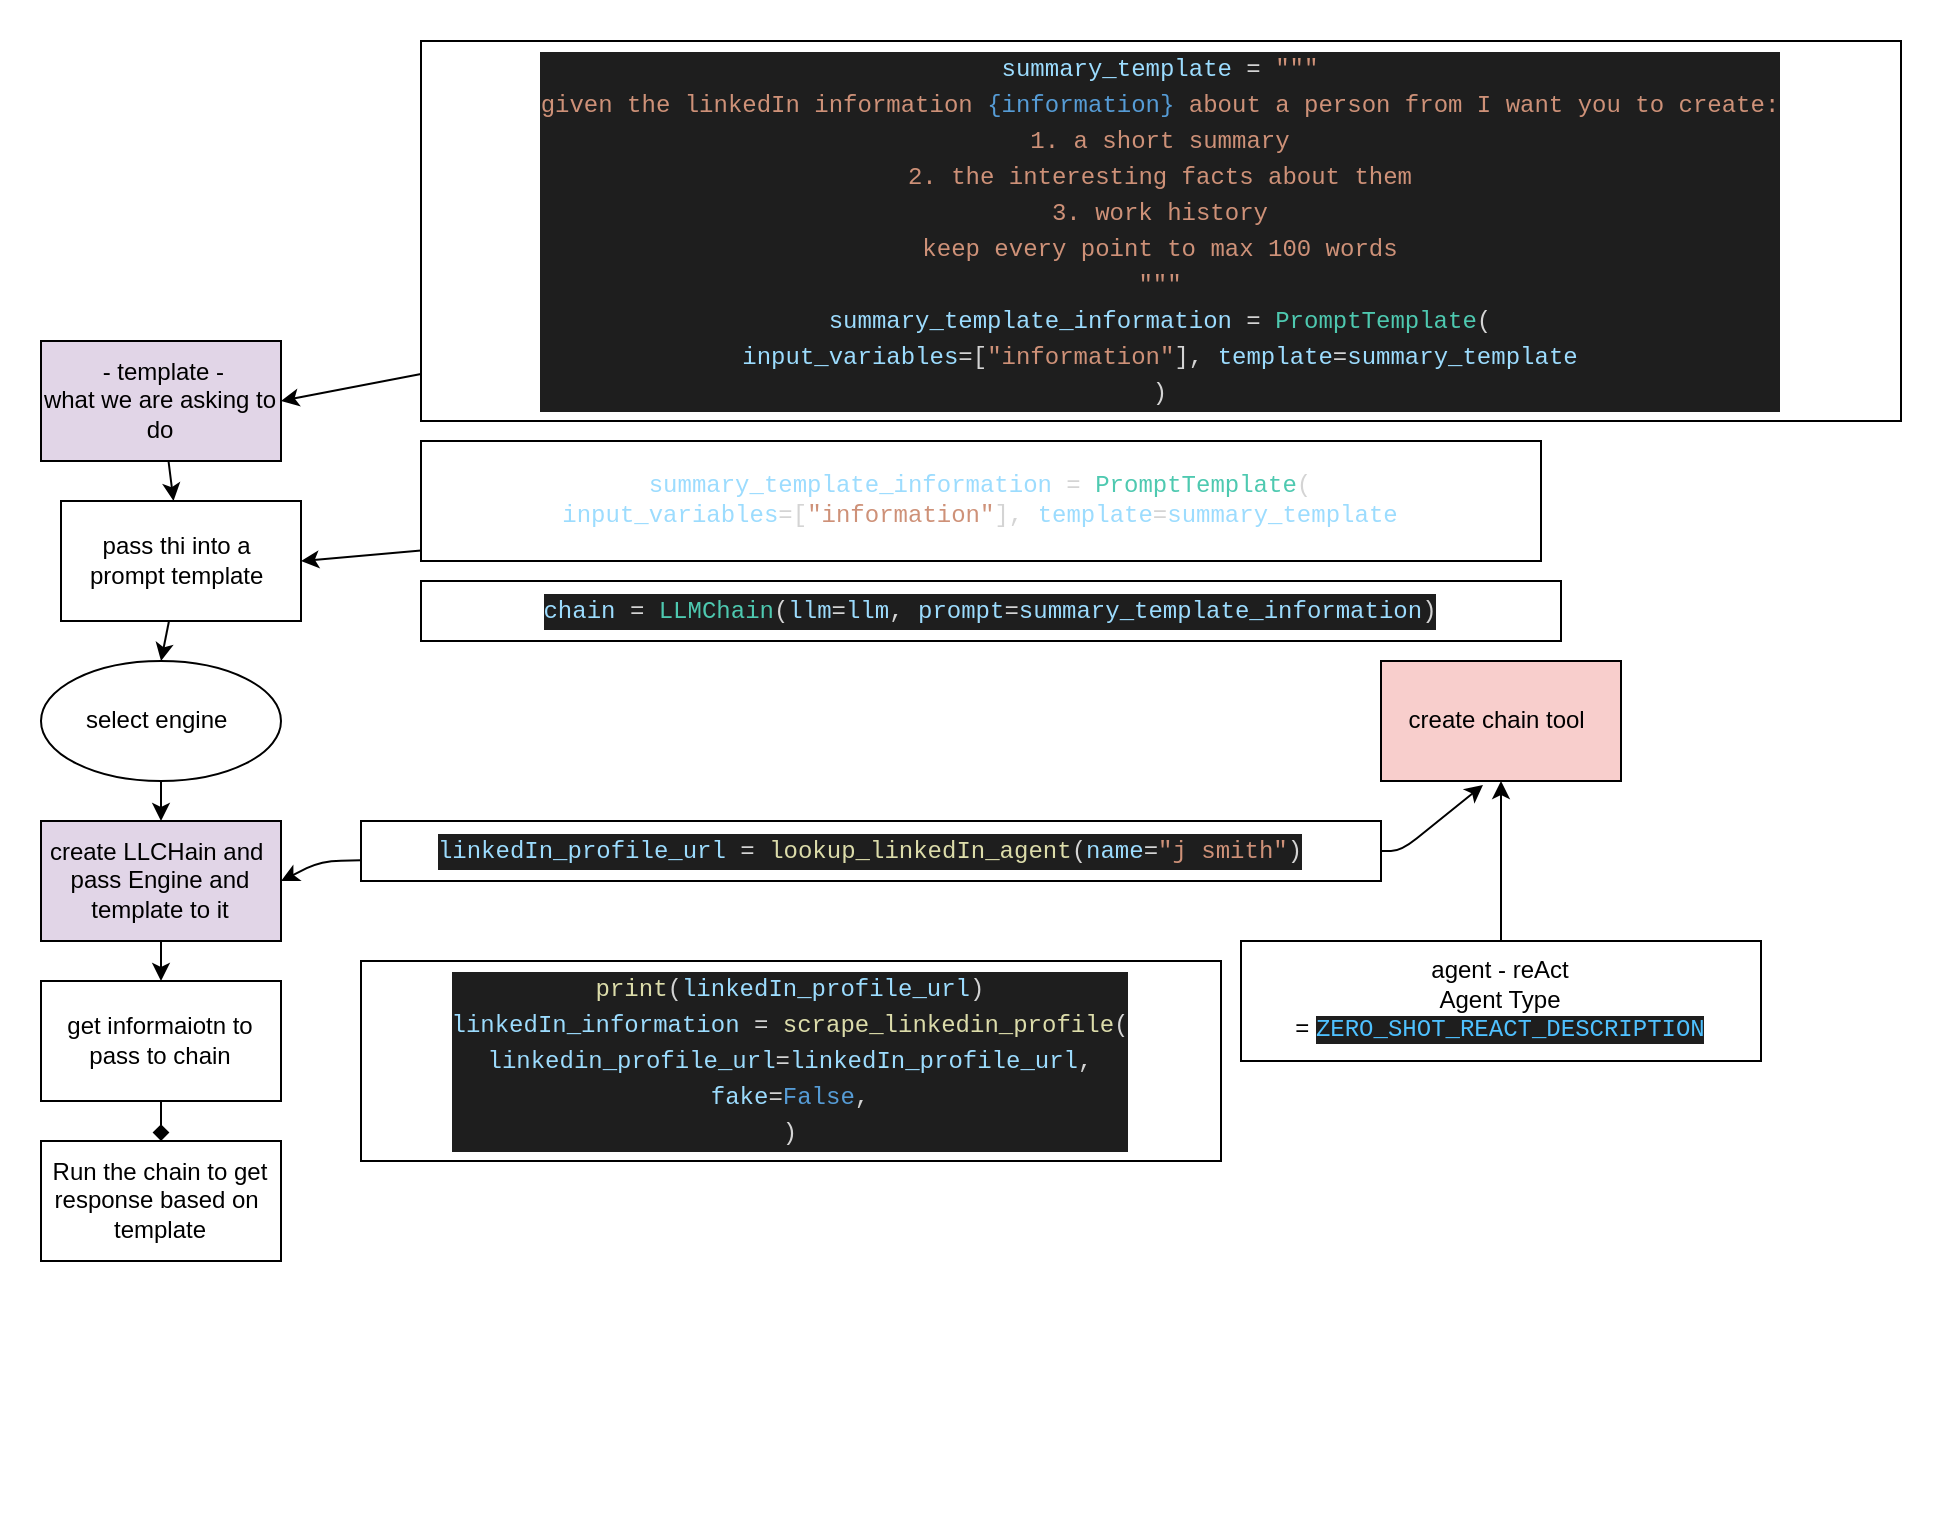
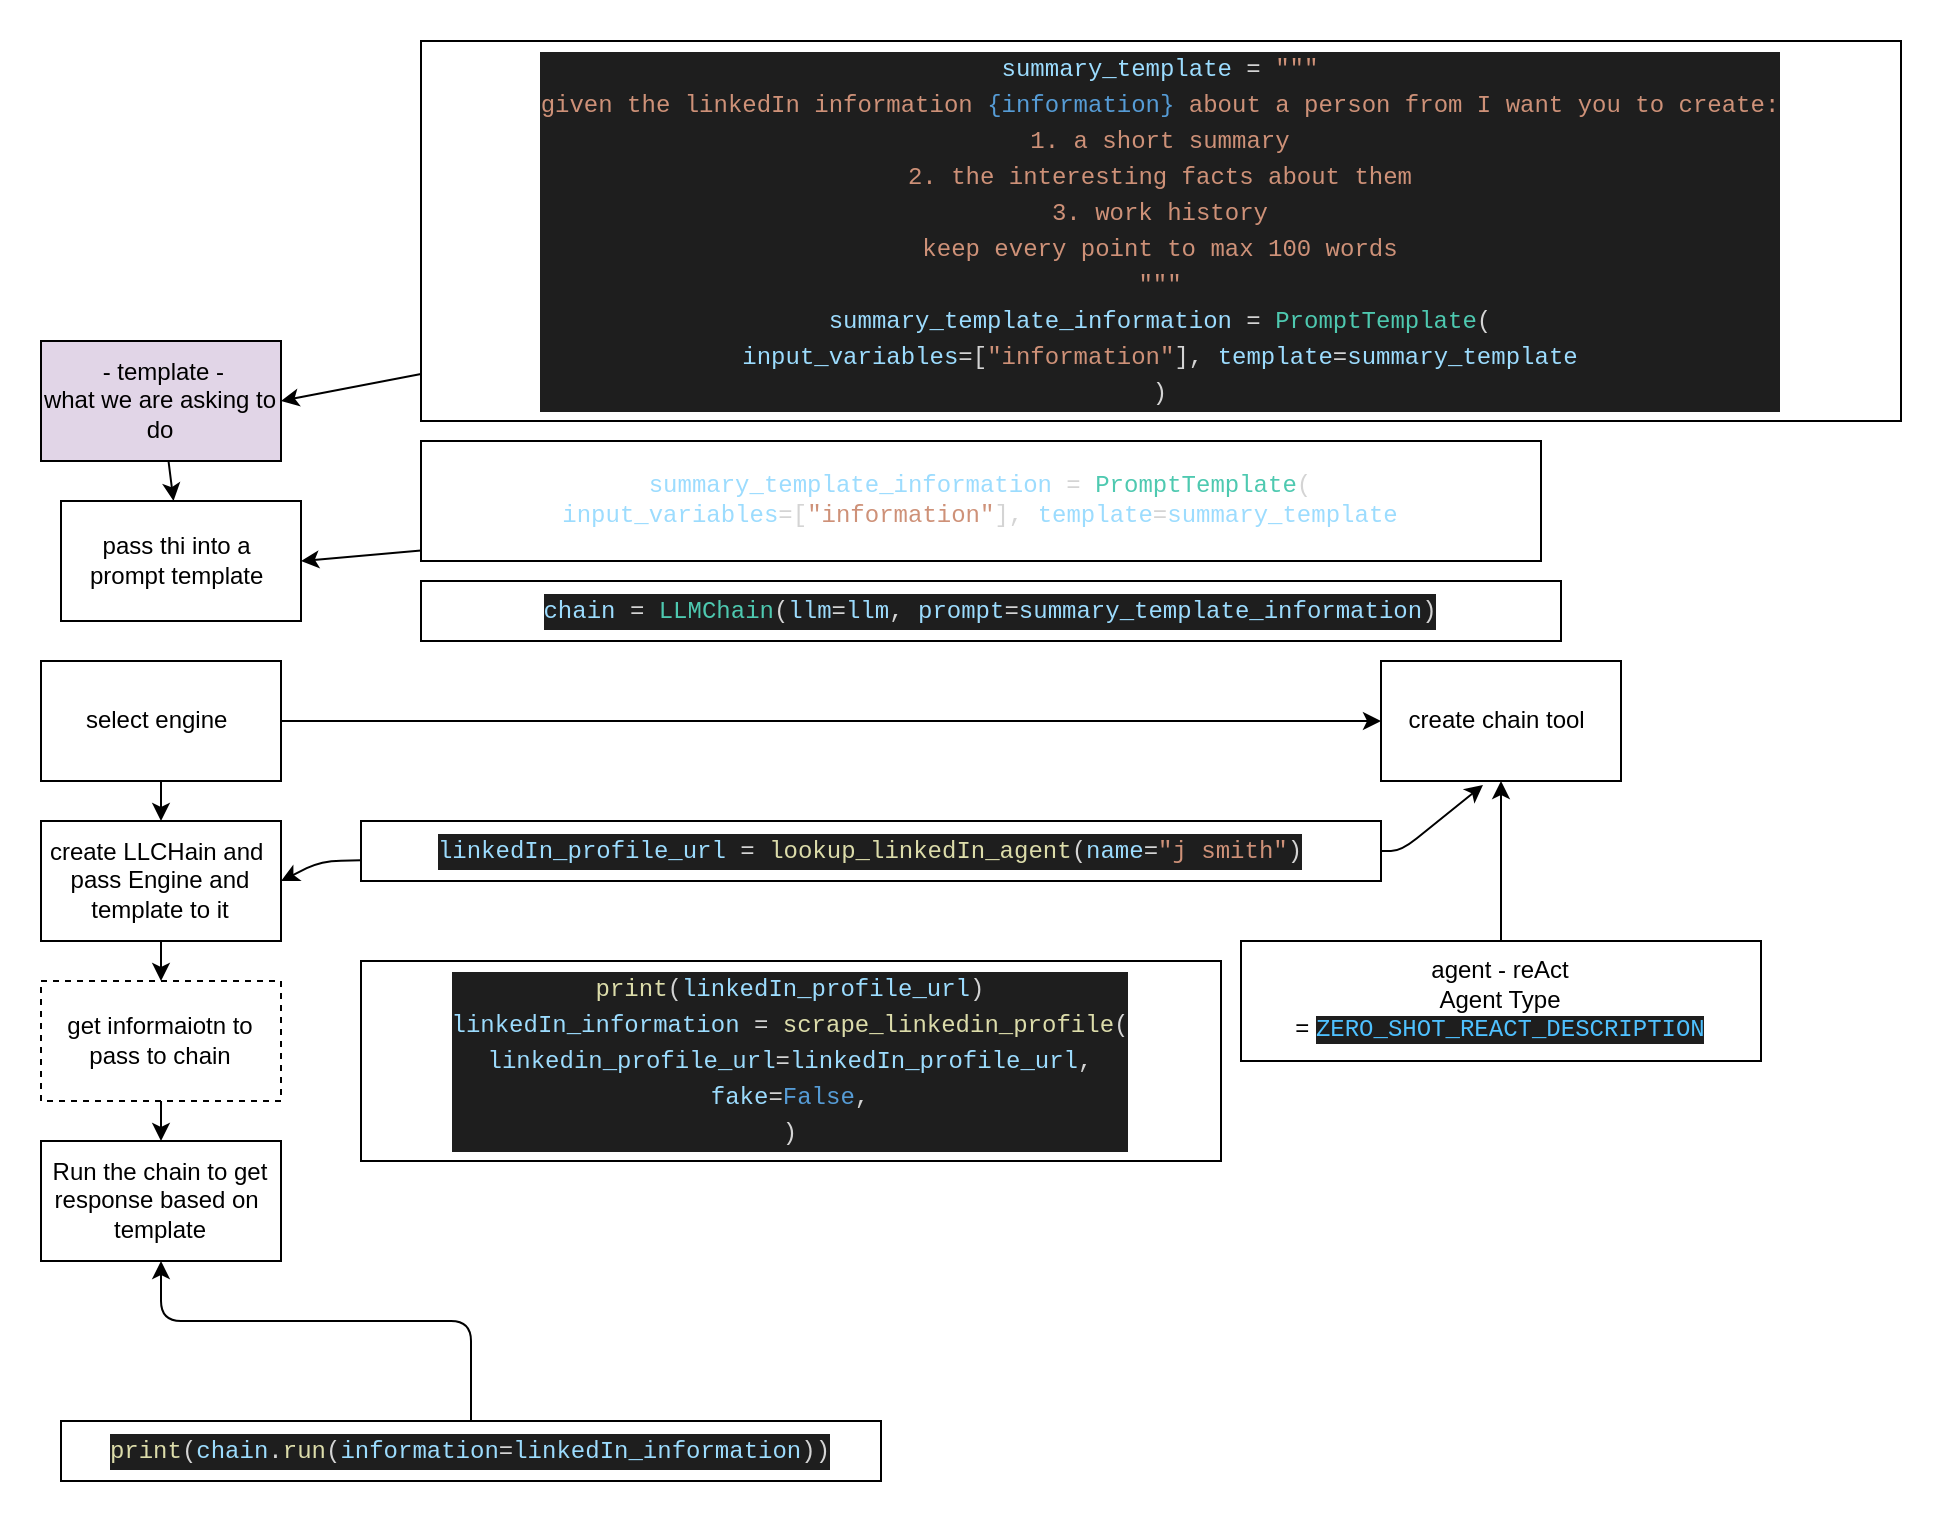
edge "pass thi into a prompt template" -> "select engine": removed
node "select engine": shape ellipse -> rectangle
edge "select engine" -> "create chain tool": added
node "create chain tool": fillcolor #f8cecc -> #ffffff
node "create LLCHain and pass Engine and template to it": fillcolor #e1d5e7 -> #ffffff
node "get informaiotn to pass to chain": style solid -> dashed
edge "get informaiotn to pass to chain" -> "Run the chain to get response based on template": arrowhead diamond -> classic
edge "print(chain.run(information=linkedIn_information))" -> "Run the chain to get response based on template": added
node "print(chain.run(information=linkedIn_information))": added
